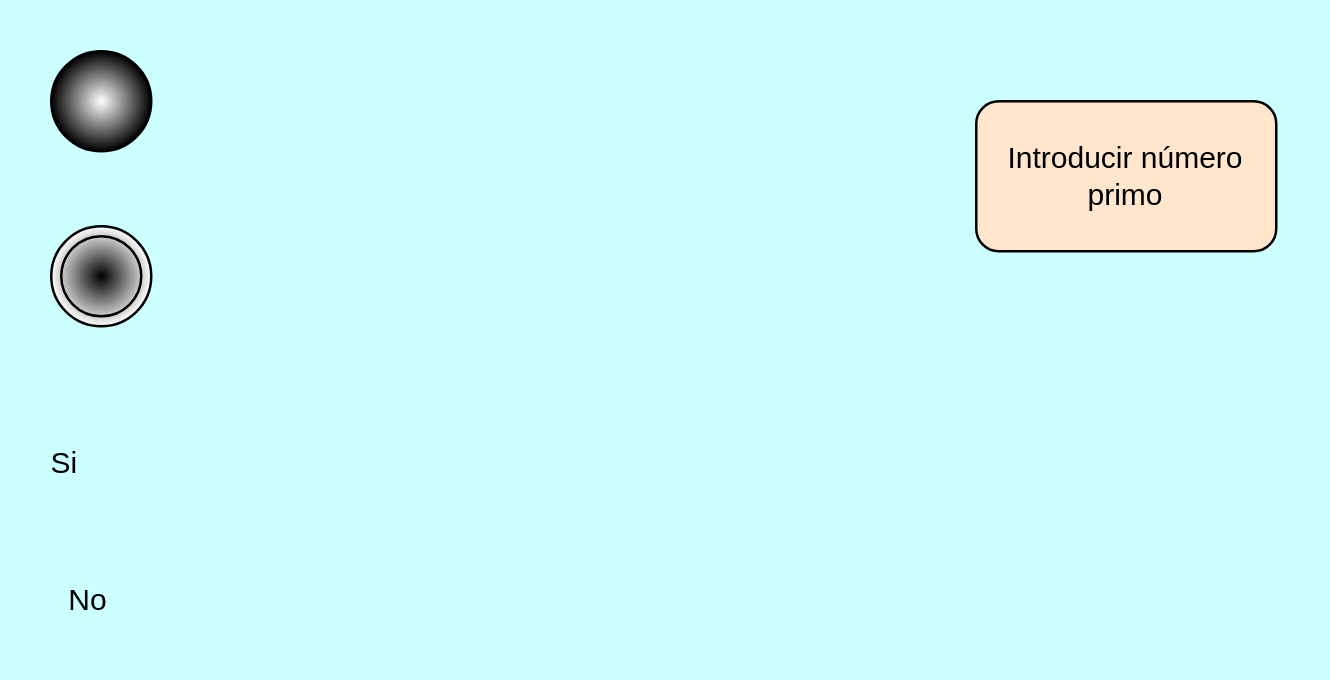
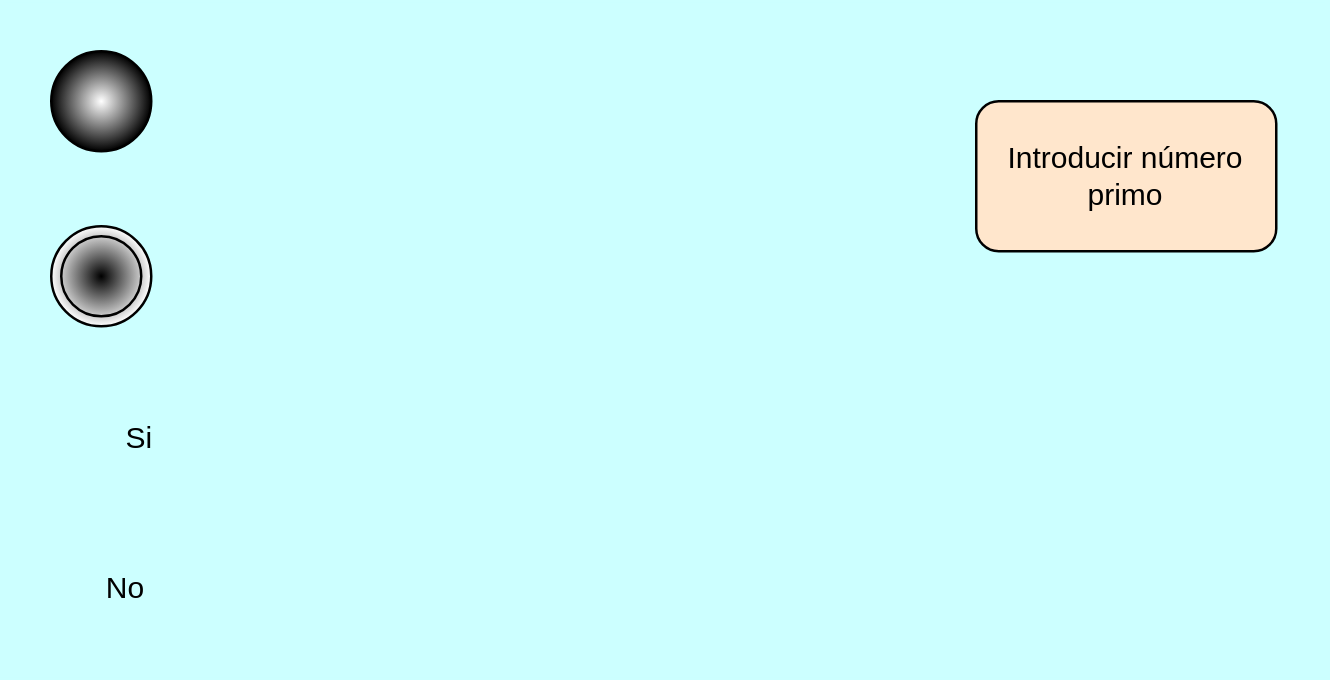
node "Si": moved (64, 464) -> (139, 439)
node "No": moved (89, 601) -> (126, 589)
